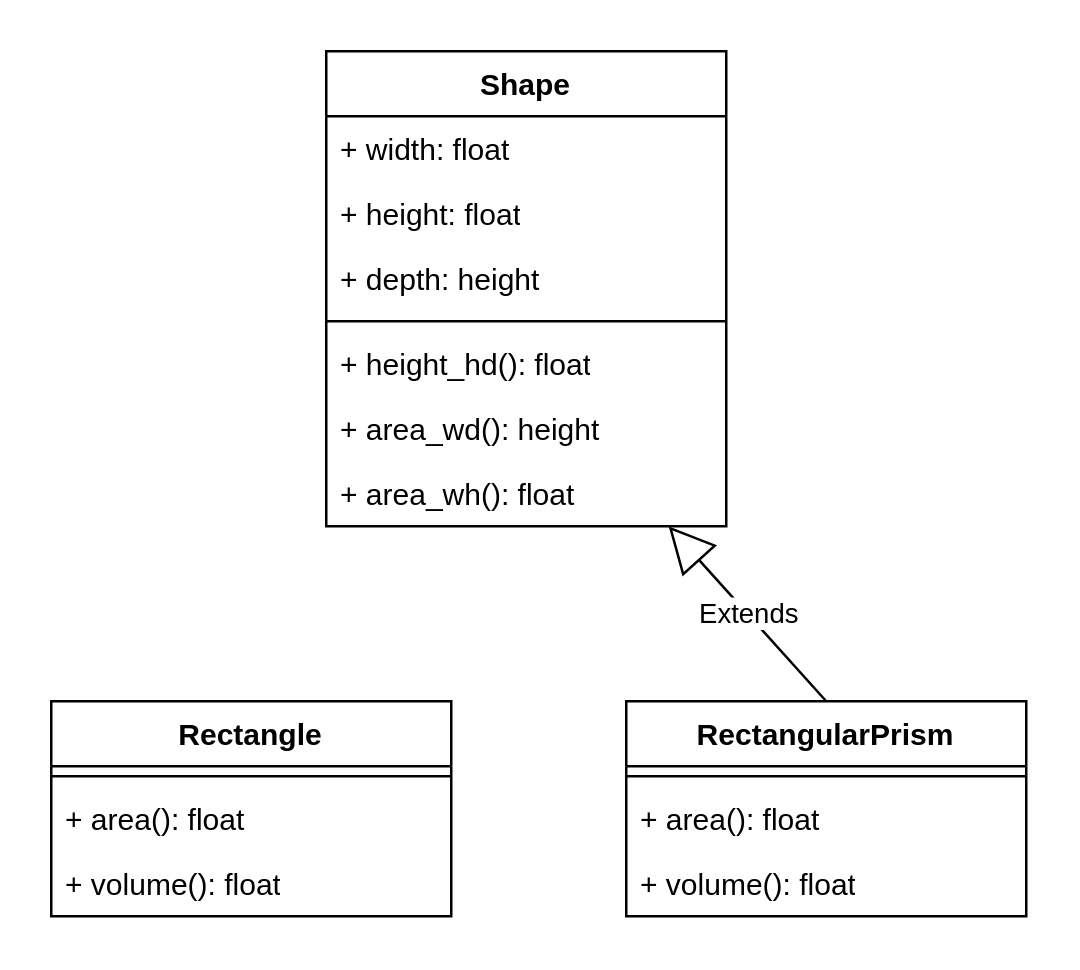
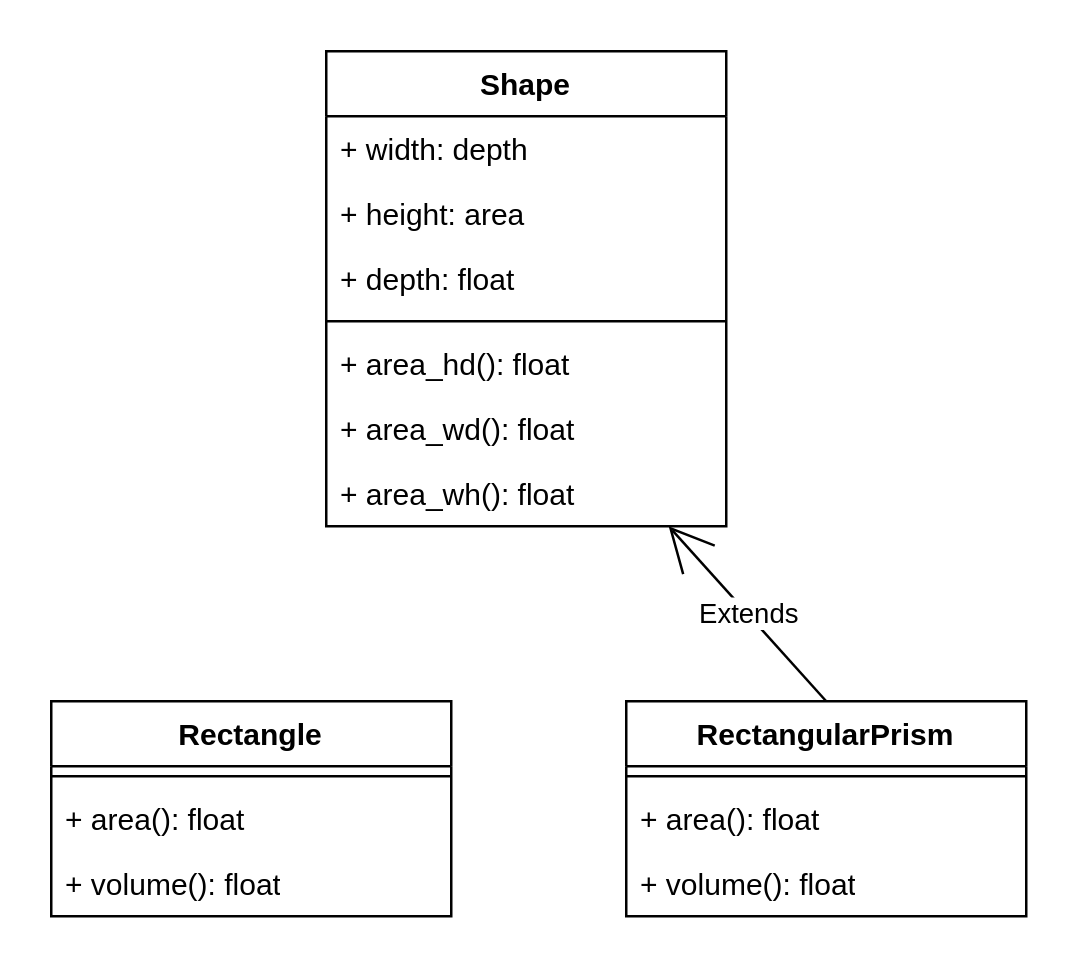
node "+ width: float": label "+ width: float" -> "+ width: depth"
node "+ height: float": label "+ height: float" -> "+ height: area"
node "+ depth: height": label "+ depth: height" -> "+ depth: float"
node "+ height_hd(): float": label "+ height_hd(): float" -> "+ area_hd(): float"
node "+ area_wd(): height": label "+ area_wd(): height" -> "+ area_wd(): float"
edge "RectangularPrism" -> "+ area_wh(): float": arrowhead block -> open
